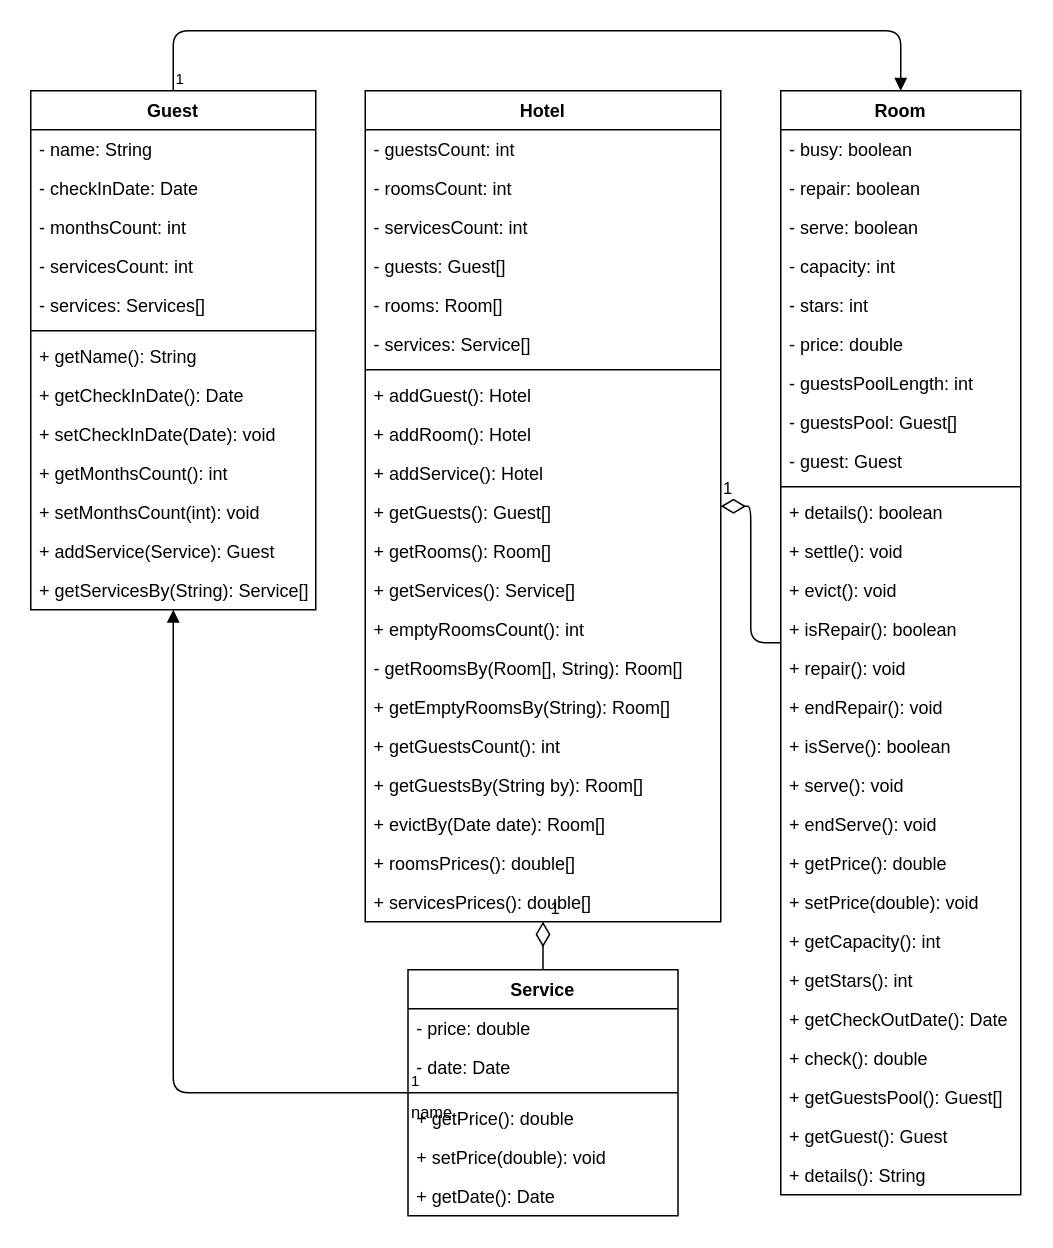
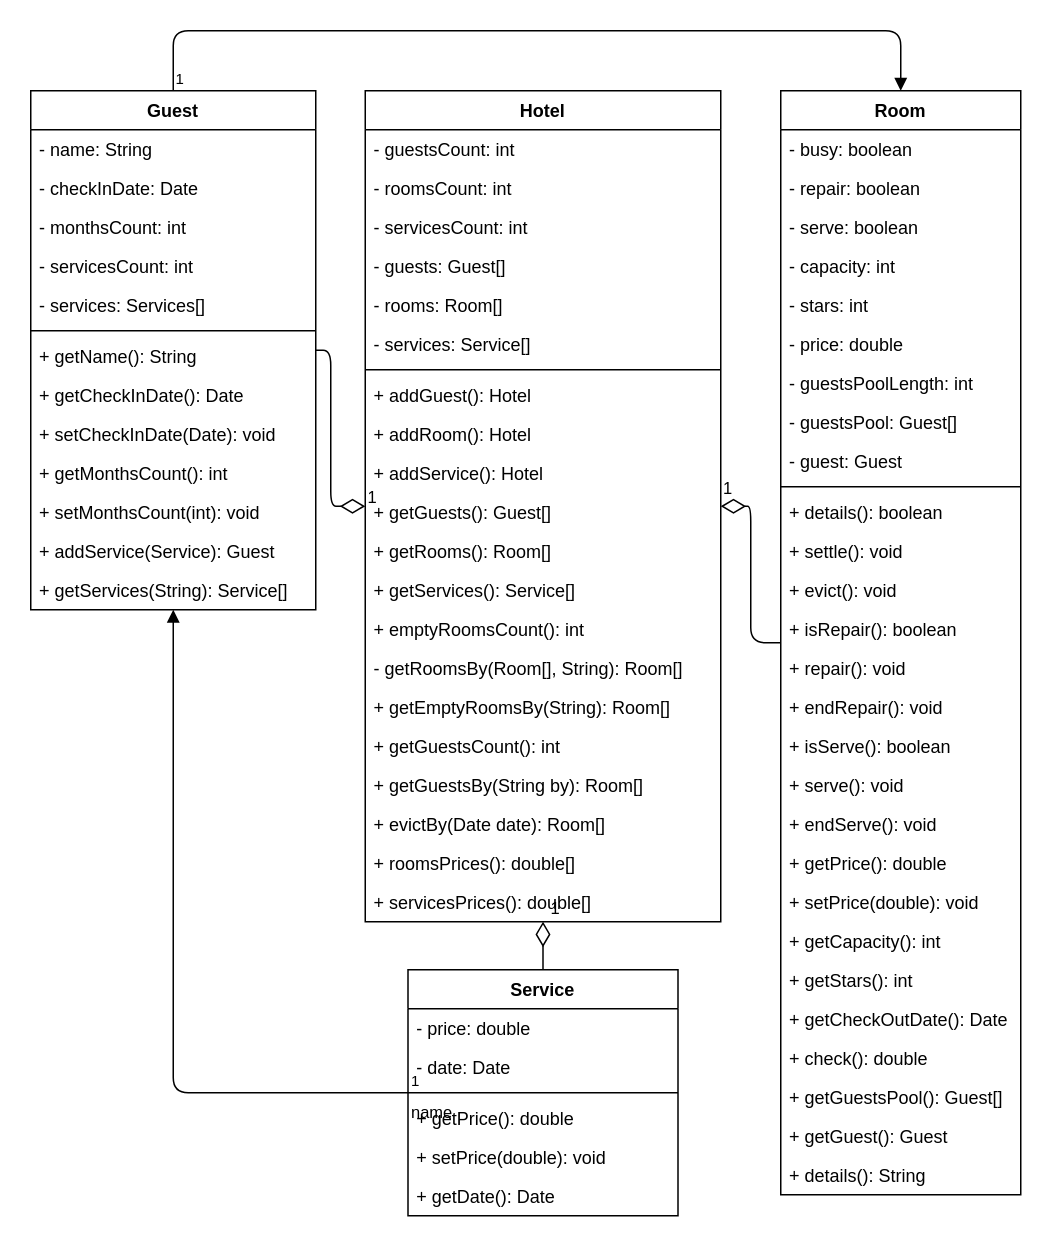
edge "Guest" -> "Hotel": added, label "1"
node "+ getServicesBy(String): Service[]": label "+ getServicesBy(String): Service[]" -> "+ getServices(String): Service[]"
